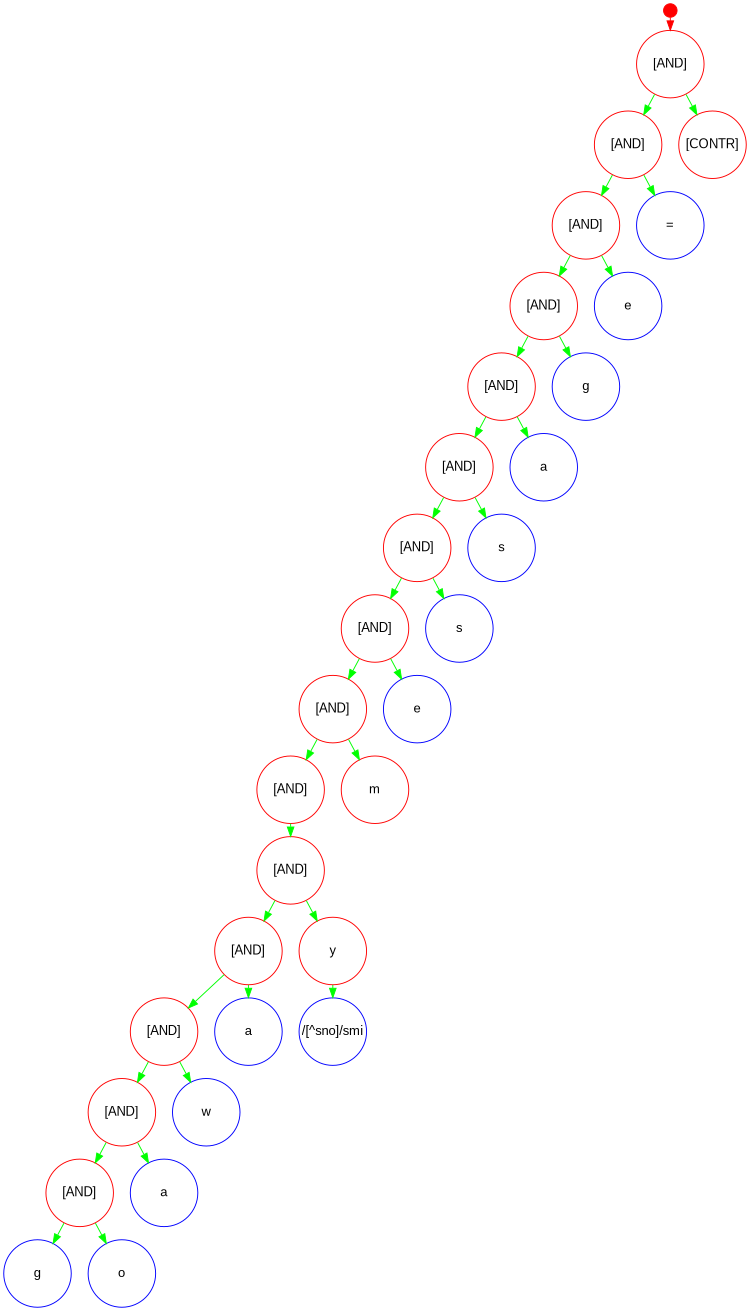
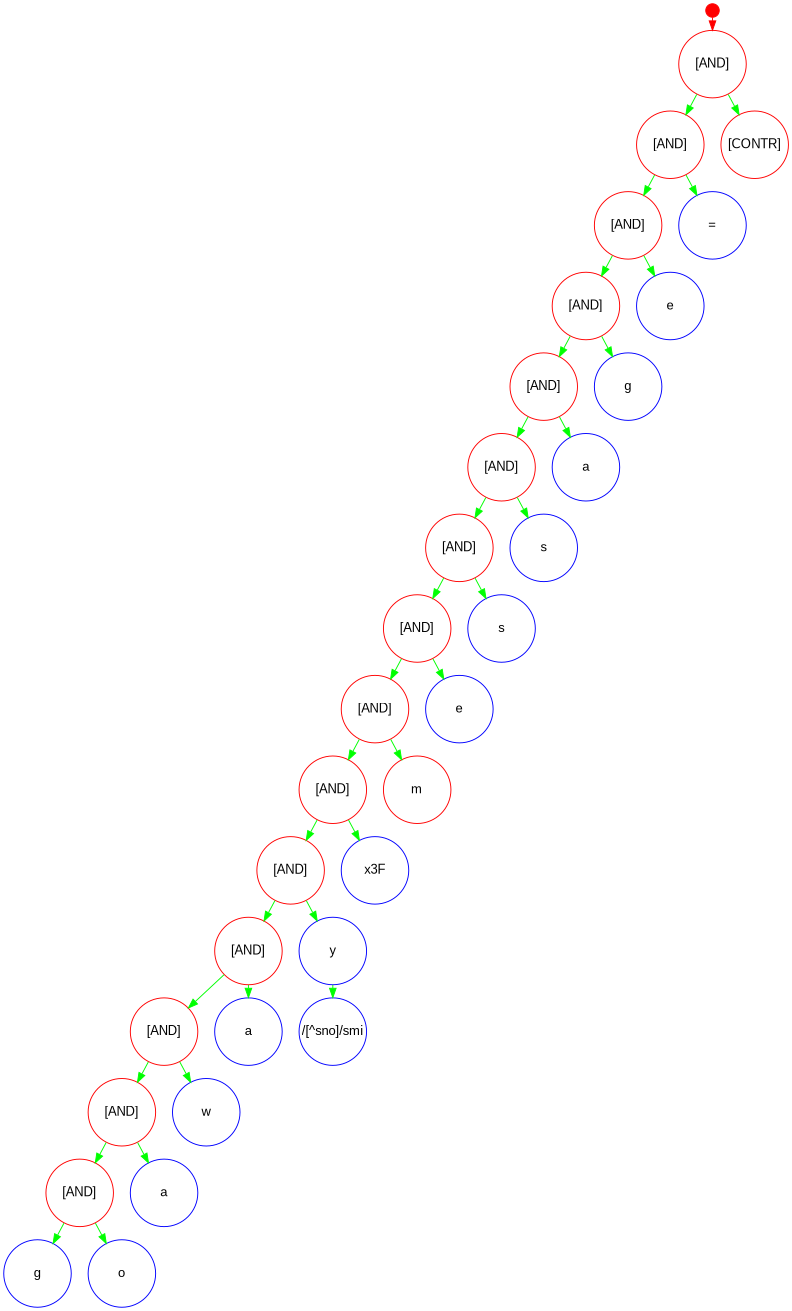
node "x3F": added
node "y": color red -> blue
